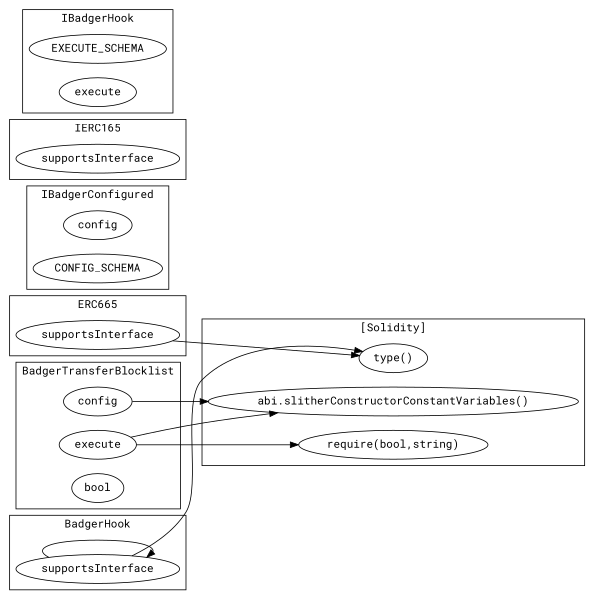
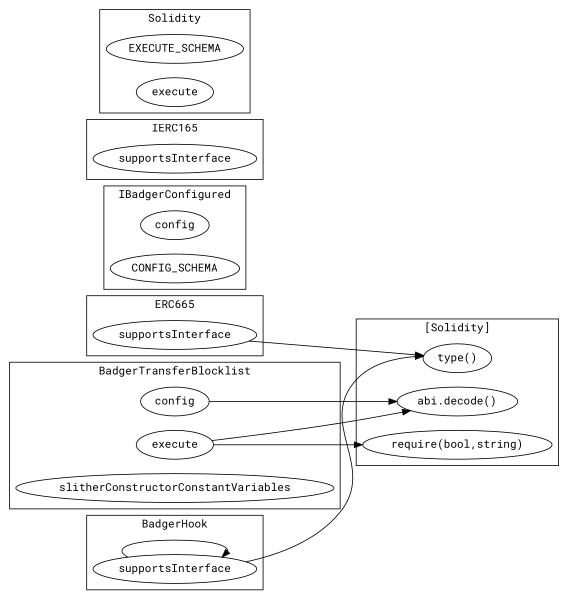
cluster "IBadgerHook": label "IBadgerHook" -> "Solidity"
node "abi.slitherConstructorConstantVariables()": label "abi.slitherConstructorConstantVariables()" -> "abi.decode()"
node "bool": label "bool" -> "slitherConstructorConstantVariables"
